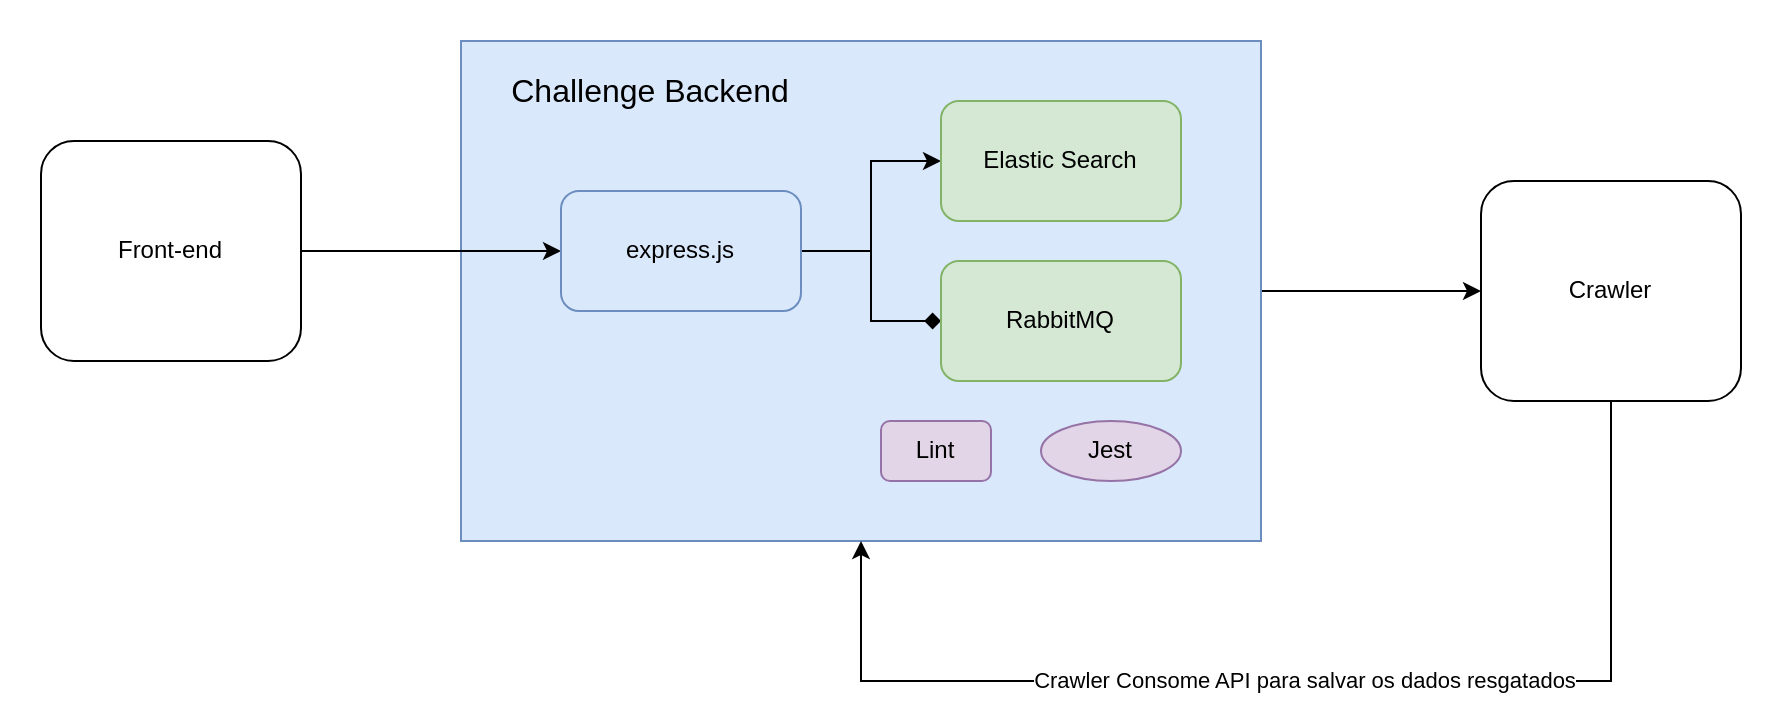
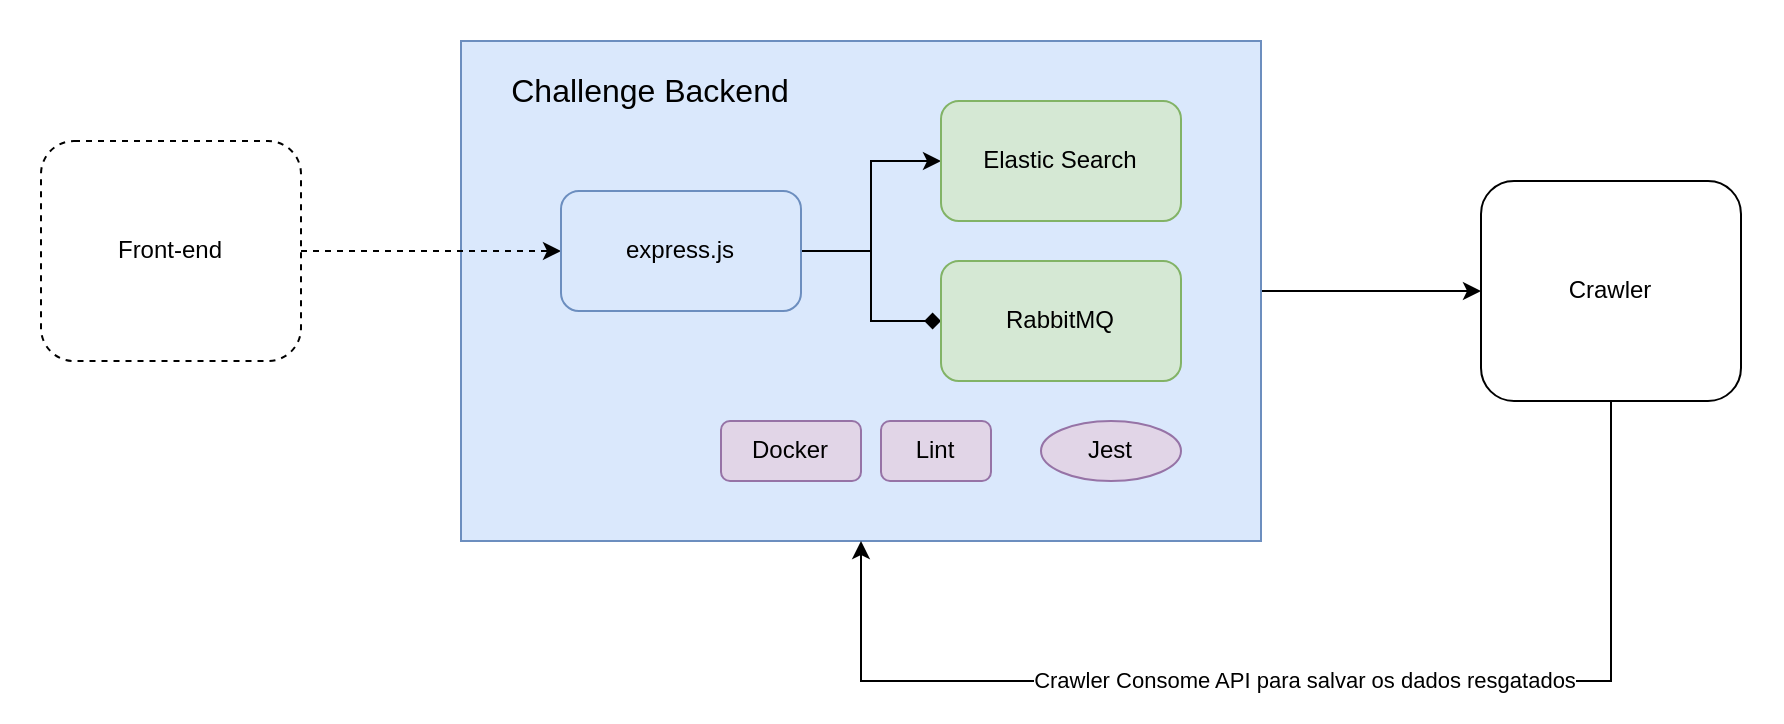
node "Front-end": style solid -> dashed
edge "Front-end" -> "express.js": style solid -> dashed
node "Docker": added
